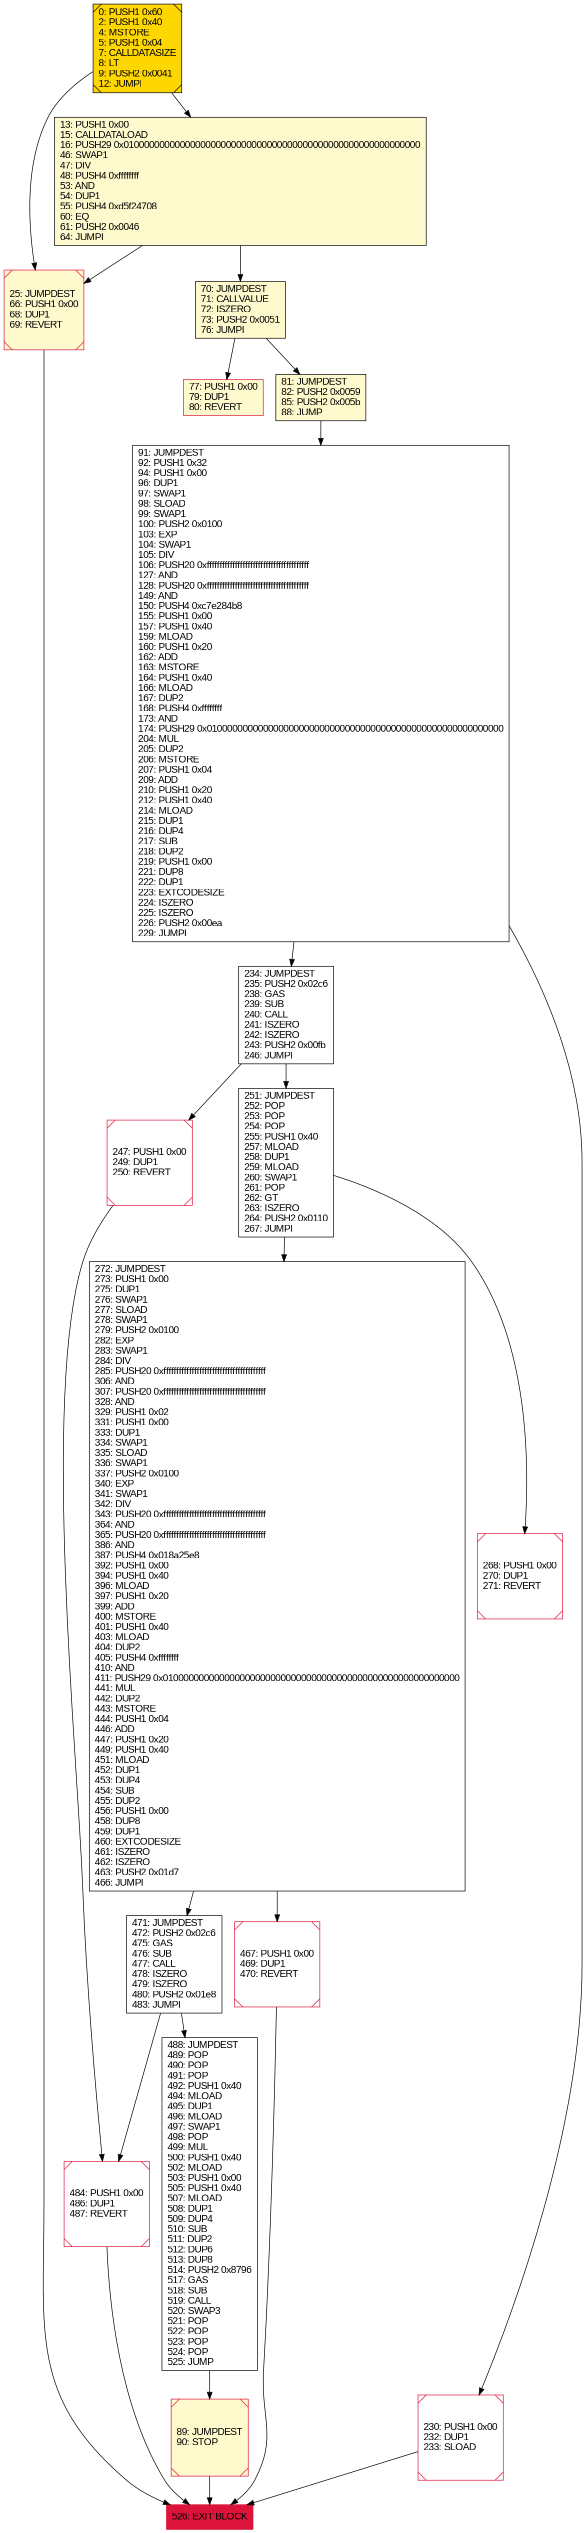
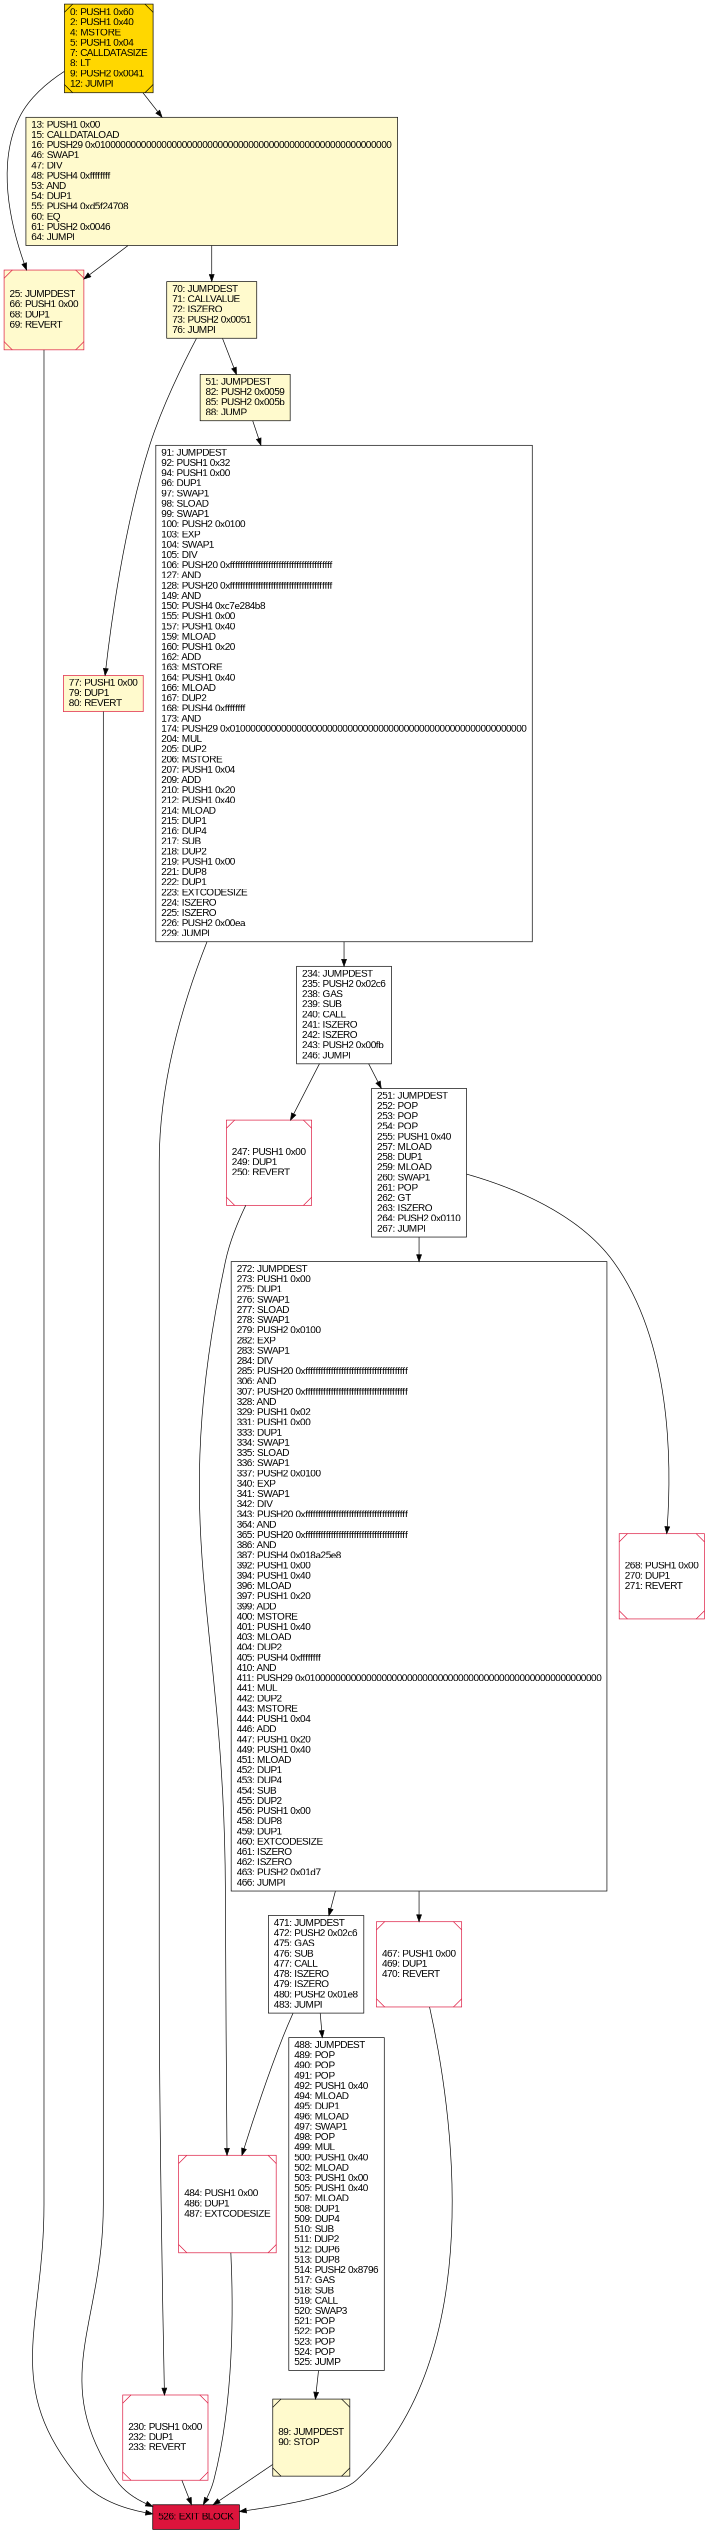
node "81: JUMPDEST 82: PUSH2 0x0059 85: PUSH2 0x005b 88: JUMP": label "81: JUMPDEST 82: PUSH2 0x0059 85: PUSH2 0x005b 88: JUMP" -> "51: JUMPDEST 82: PUSH2 0x0059 85: PUSH2 0x005b 88: JUMP"
edge "77: PUSH1 0x00 79: DUP1 80: REVERT" -> "526: EXIT BLOCK": added
node "484: PUSH1 0x00 486: DUP1 487: REVERT": label "484: PUSH1 0x00 486: DUP1 487: REVERT" -> "484: PUSH1 0x00 486: DUP1 487: EXTCODESIZE"
node "89: JUMPDEST 90: STOP": color crimson -> black
node "230: PUSH1 0x00 232: DUP1 233: SLOAD": label "230: PUSH1 0x00 232: DUP1 233: SLOAD" -> "230: PUSH1 0x00 232: DUP1 233: REVERT"
node "526: EXIT BLOCK": color crimson -> black
